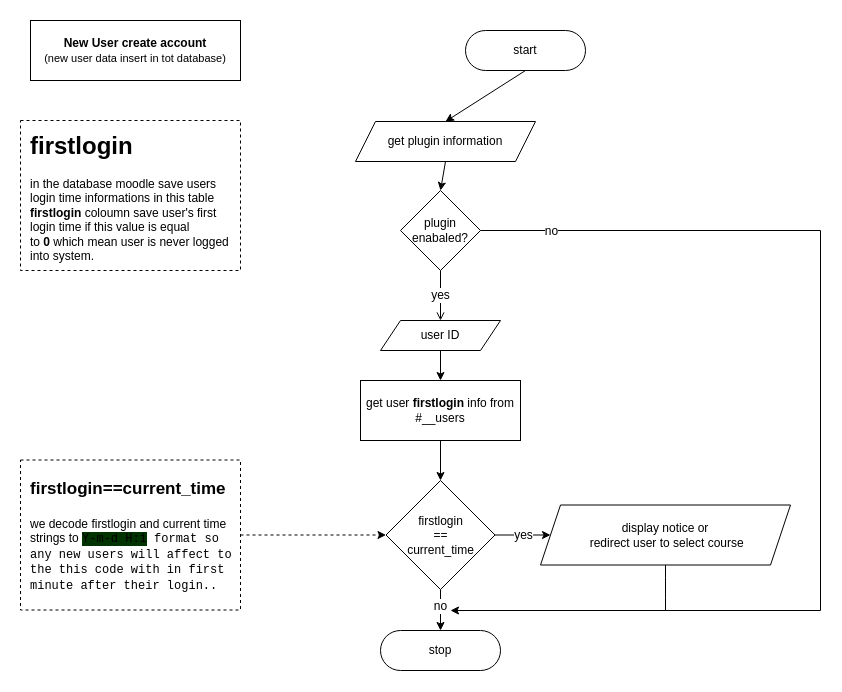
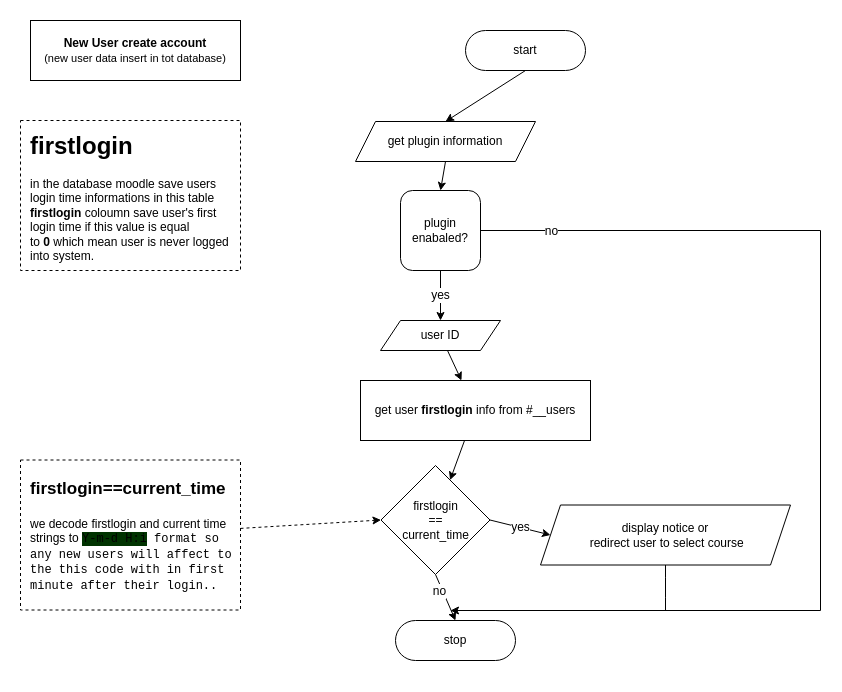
node "plugin enabaled?": shape diamond -> rounded rectangle
edge "plugin enabaled?" -> "user ID": arrowhead open -> classic
node "get user firstlogin info from #__users": size 160x60 -> 230x60
node "firstlogin == current_time": moved (441, 535) -> (436, 520)
node "stop": moved (441, 651) -> (456, 641)
